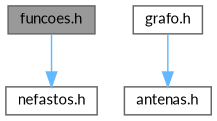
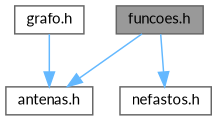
edge "funcoes.h" -> "antenas.h": added
